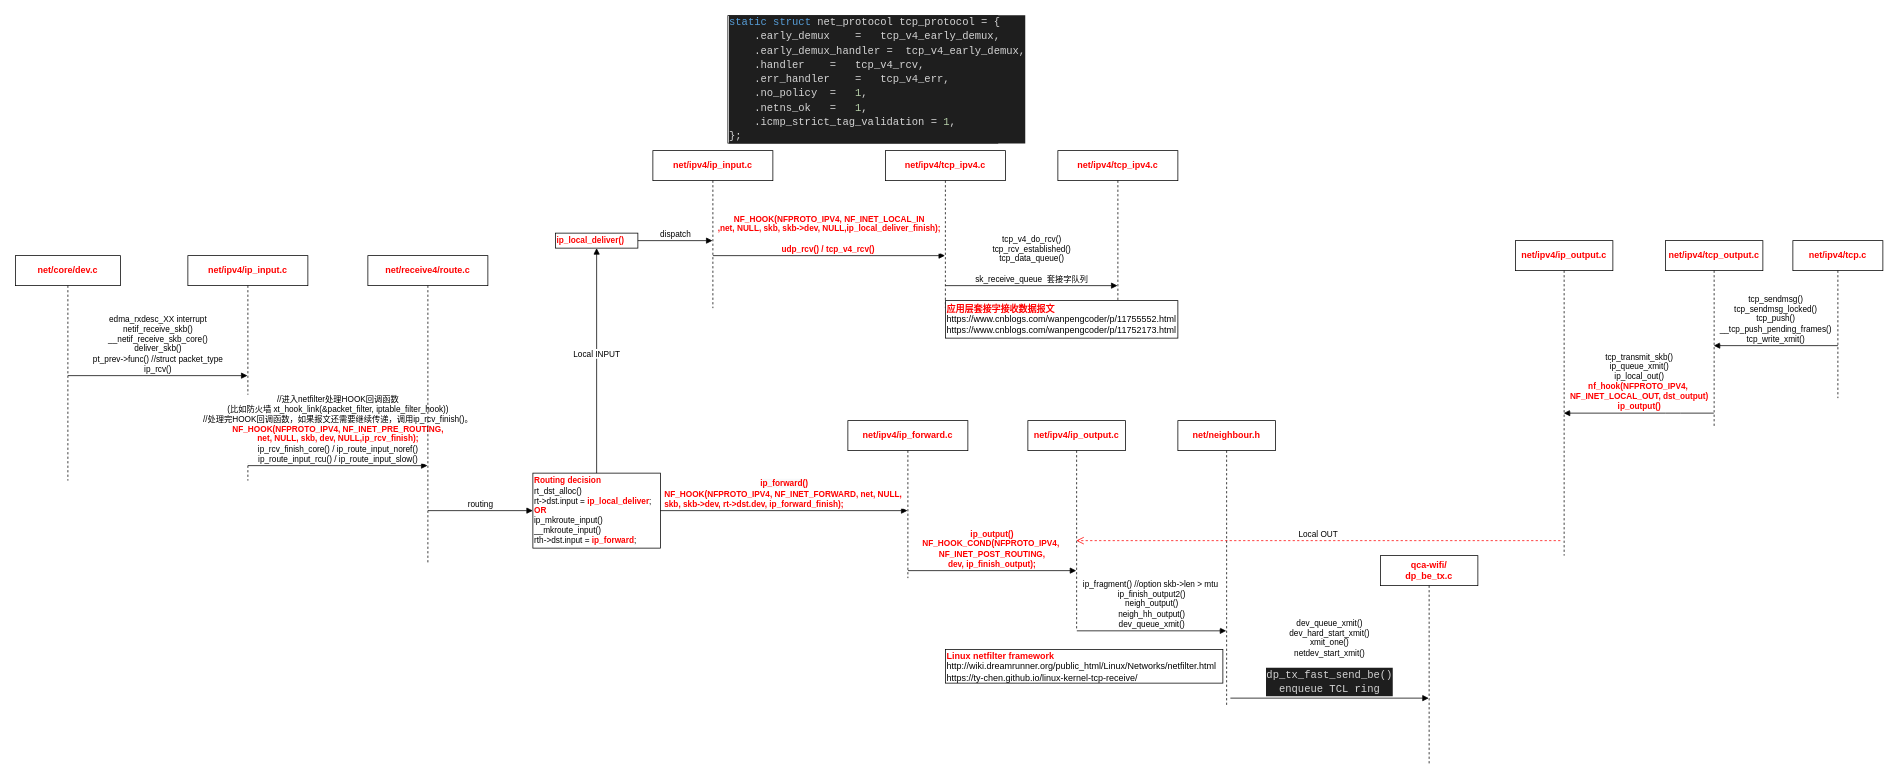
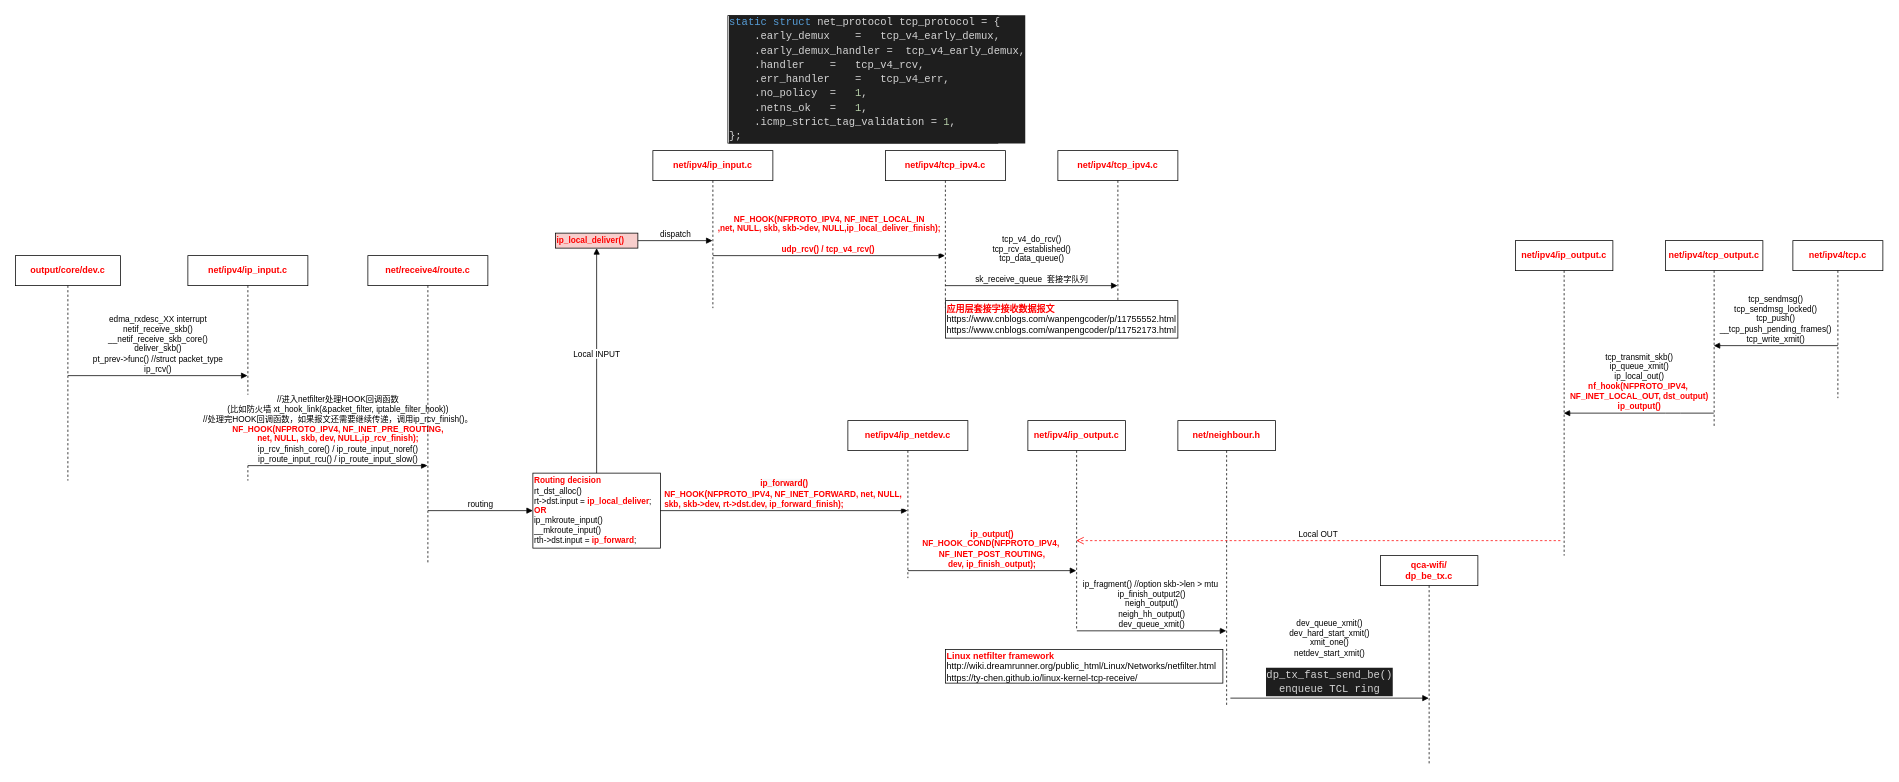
node "ip_local_deliver()": fillcolor #ffffff -> #f8cecc
node "net/core/dev.c": label "net/core/dev.c" -> "output/core/dev.c"
node "net/ipv4/ip_forward.c": label "net/ipv4/ip_forward.c" -> "net/ipv4/ip_netdev.c"
